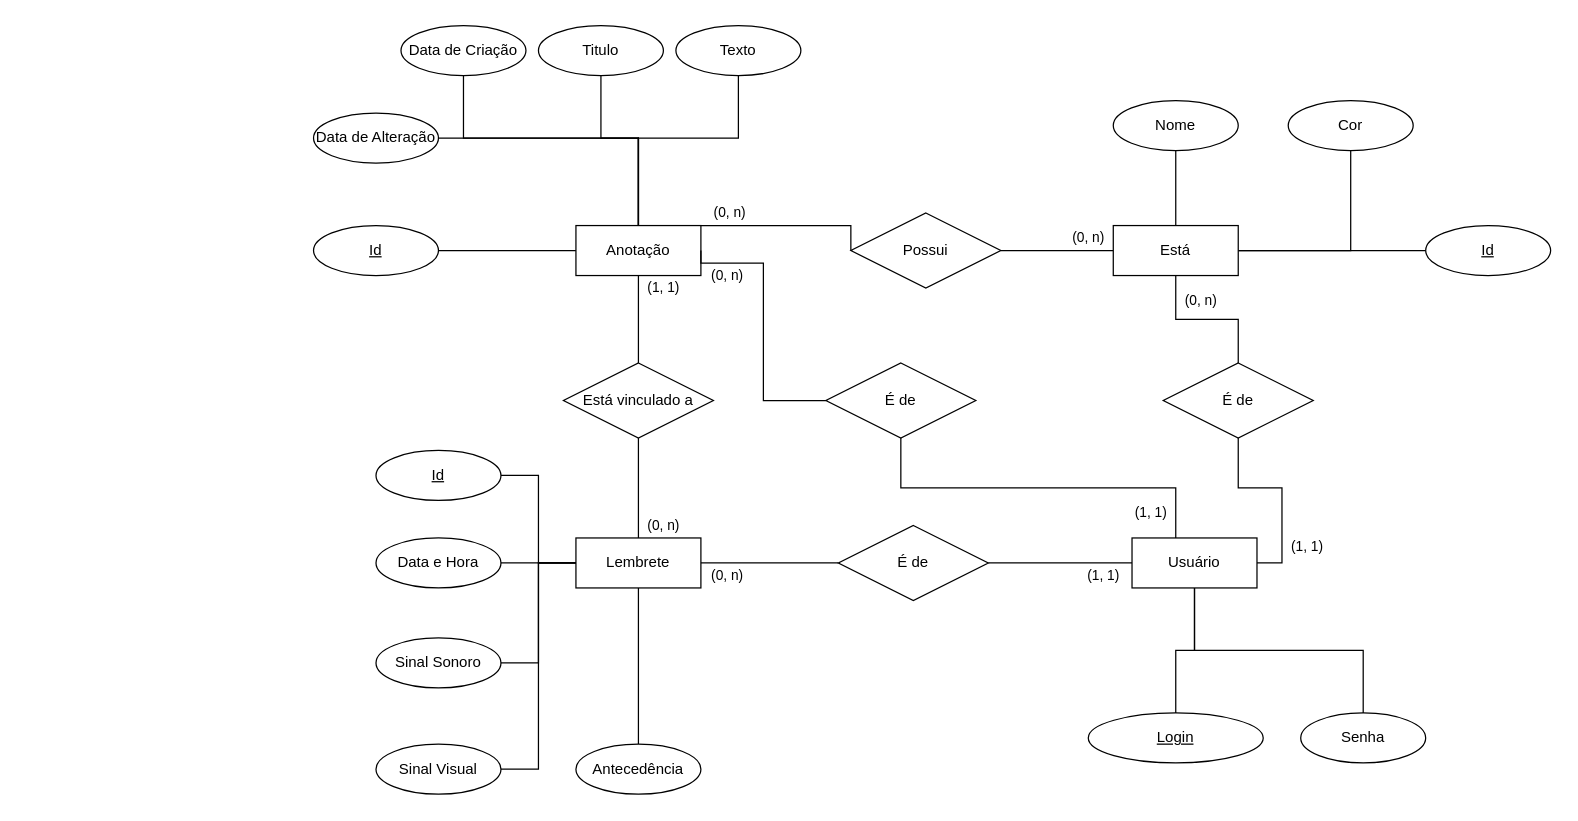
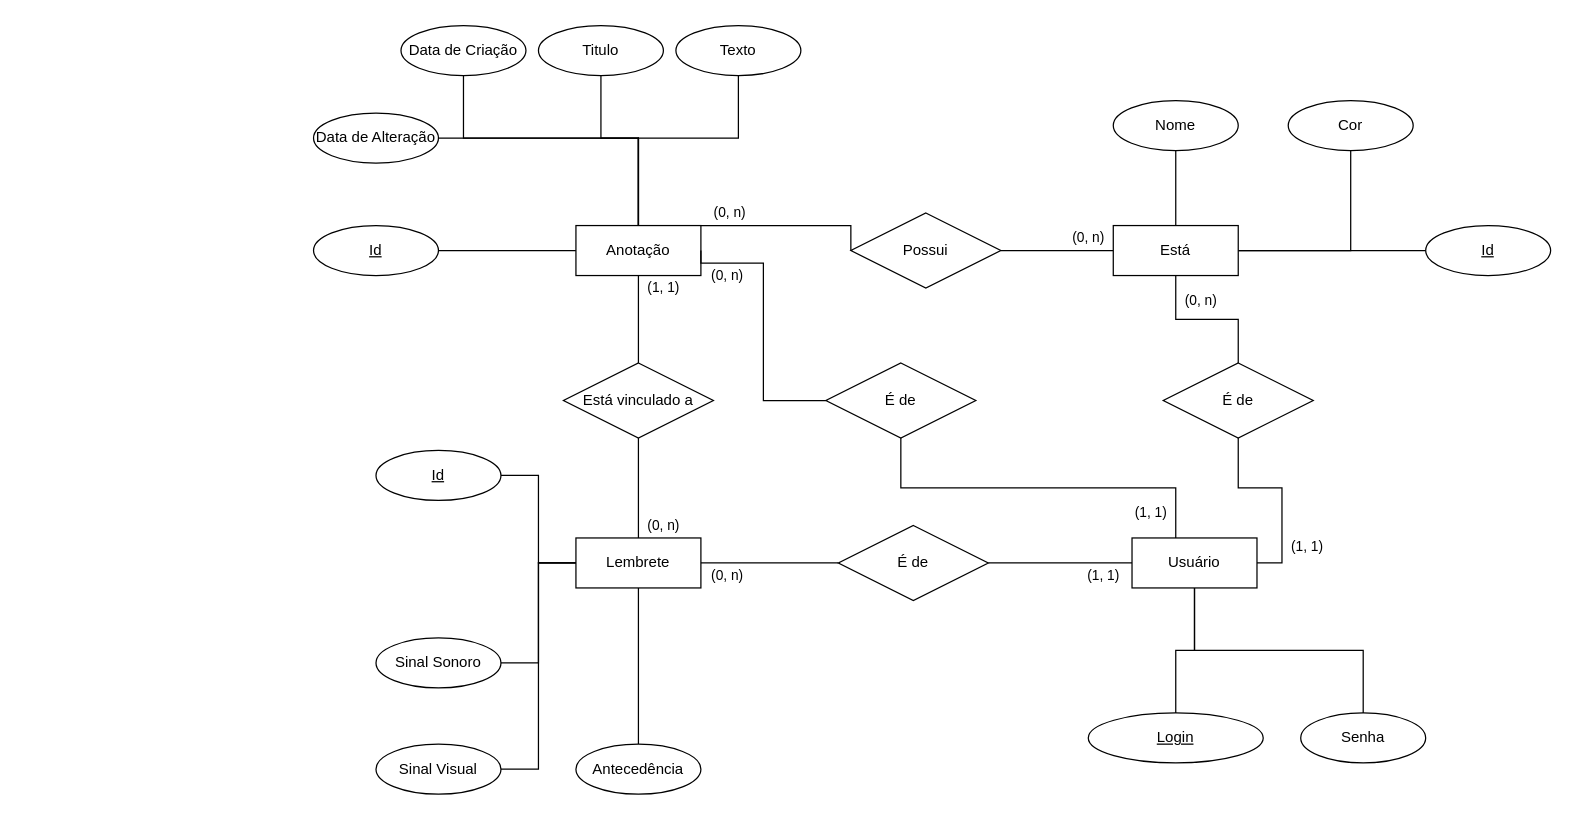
node "Data e Hora": removed
edge "Data e Hora" -- "Lembrete": removed
